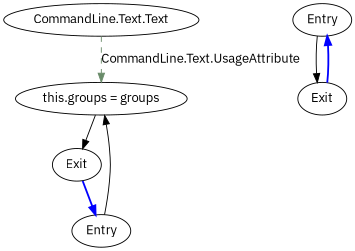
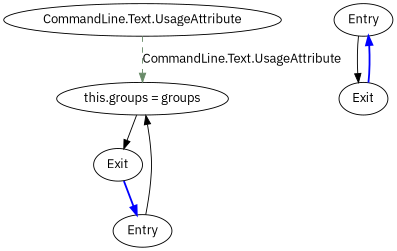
node "CommandLine.Text.Text": label "CommandLine.Text.Text" -> "CommandLine.Text.UsageAttribute"
